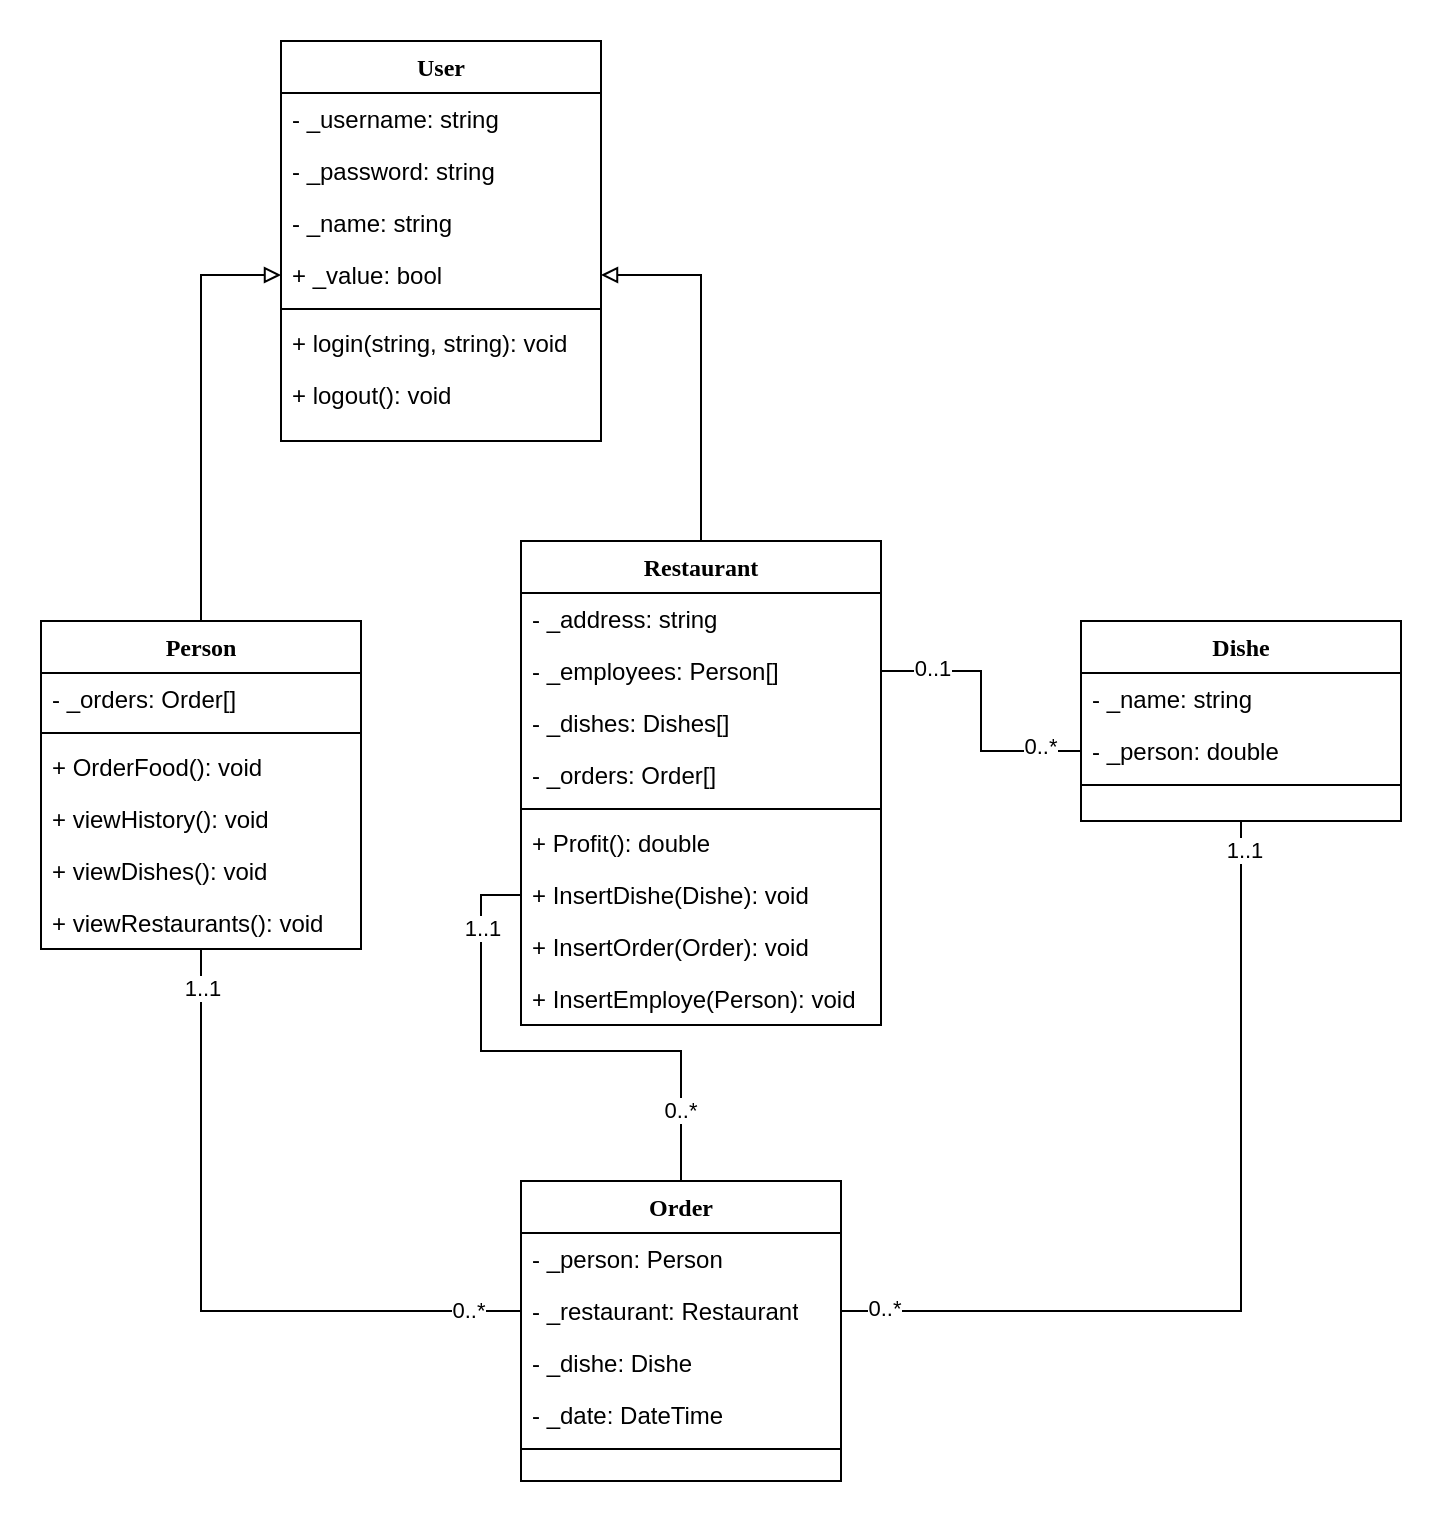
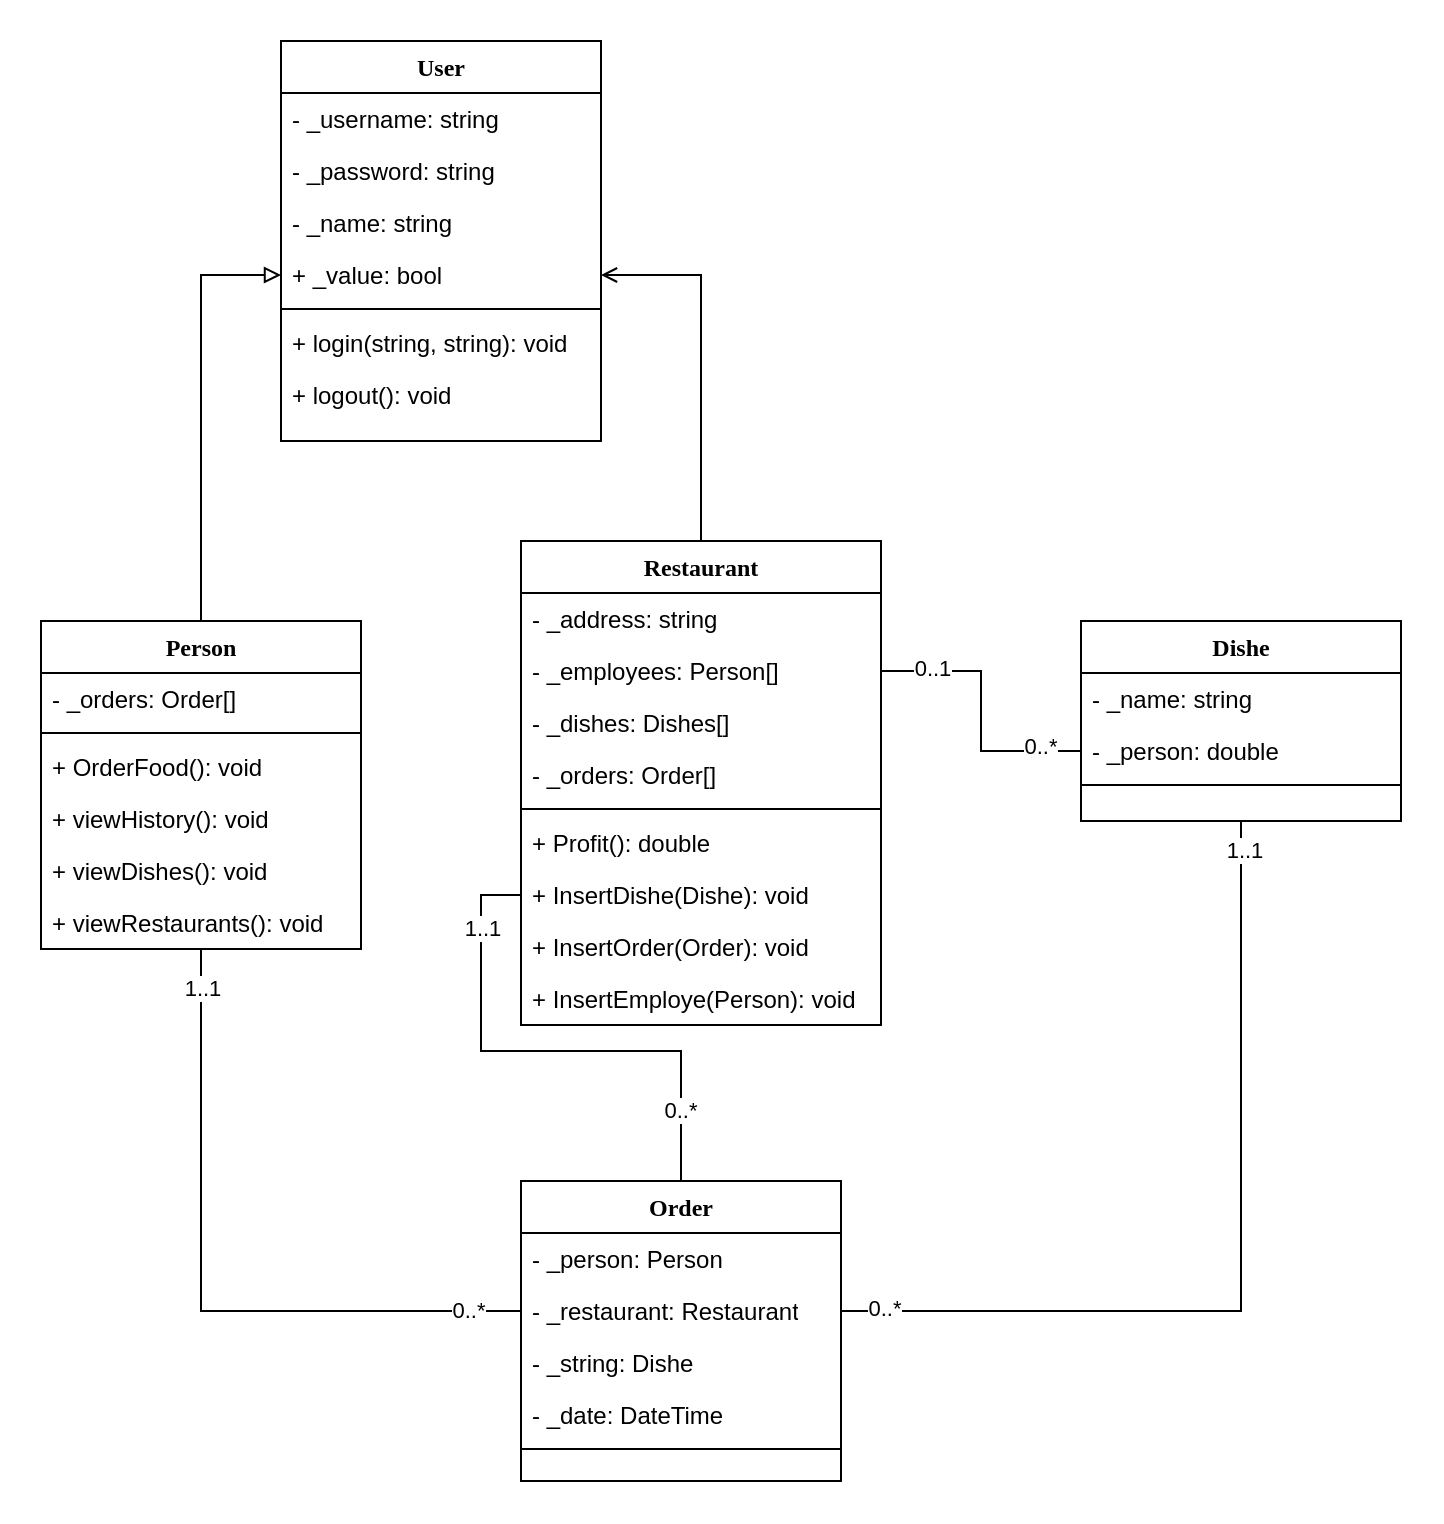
edge "Restaurant" -> "+ _value: bool": arrowhead block -> open
node "- _dishe: Dishe": label "- _dishe: Dishe" -> "- _string: Dishe"
